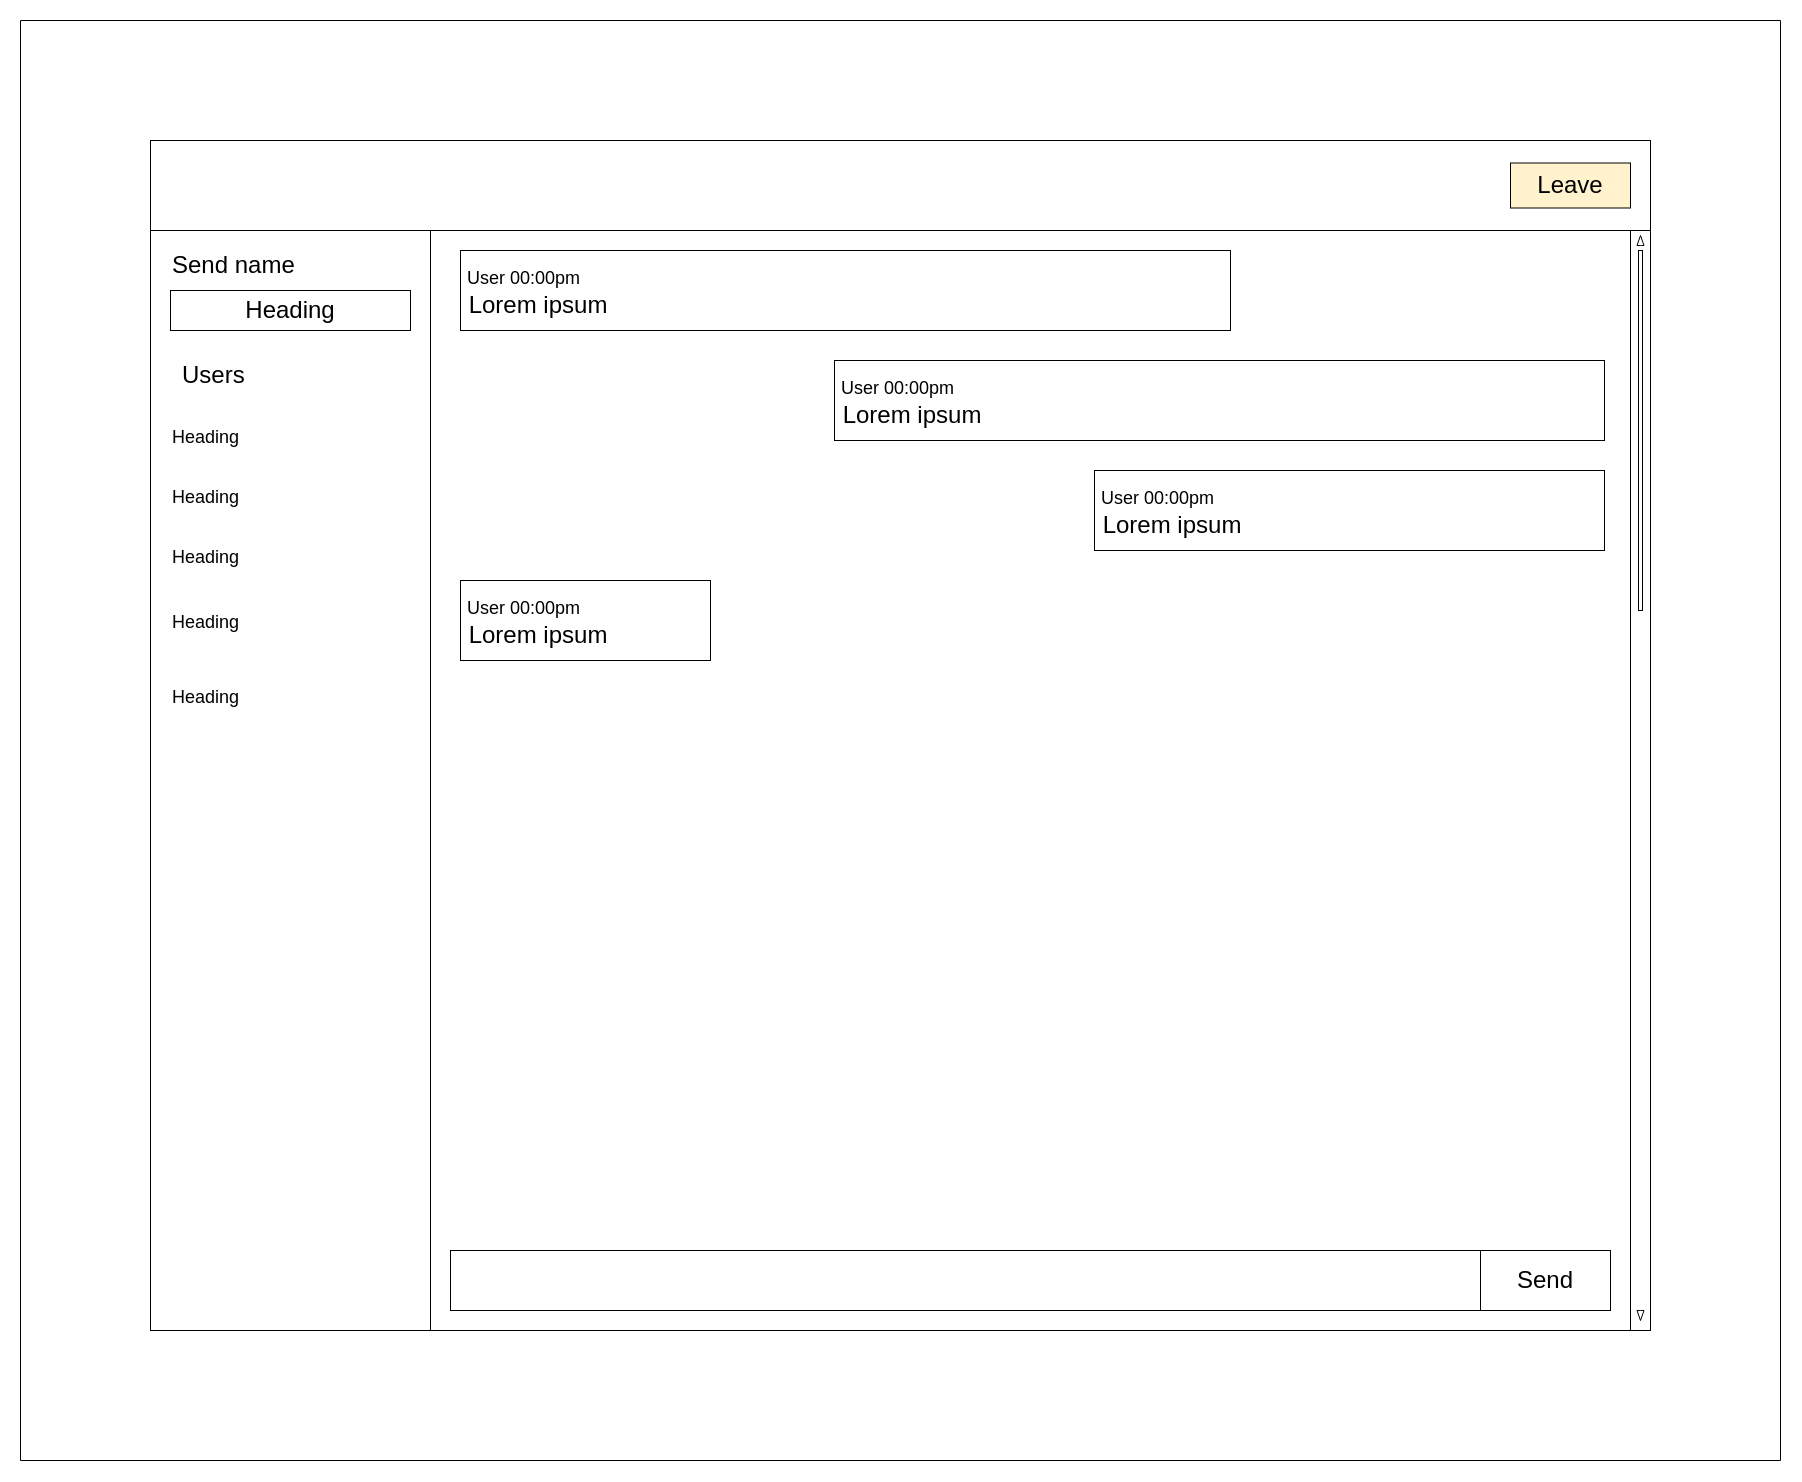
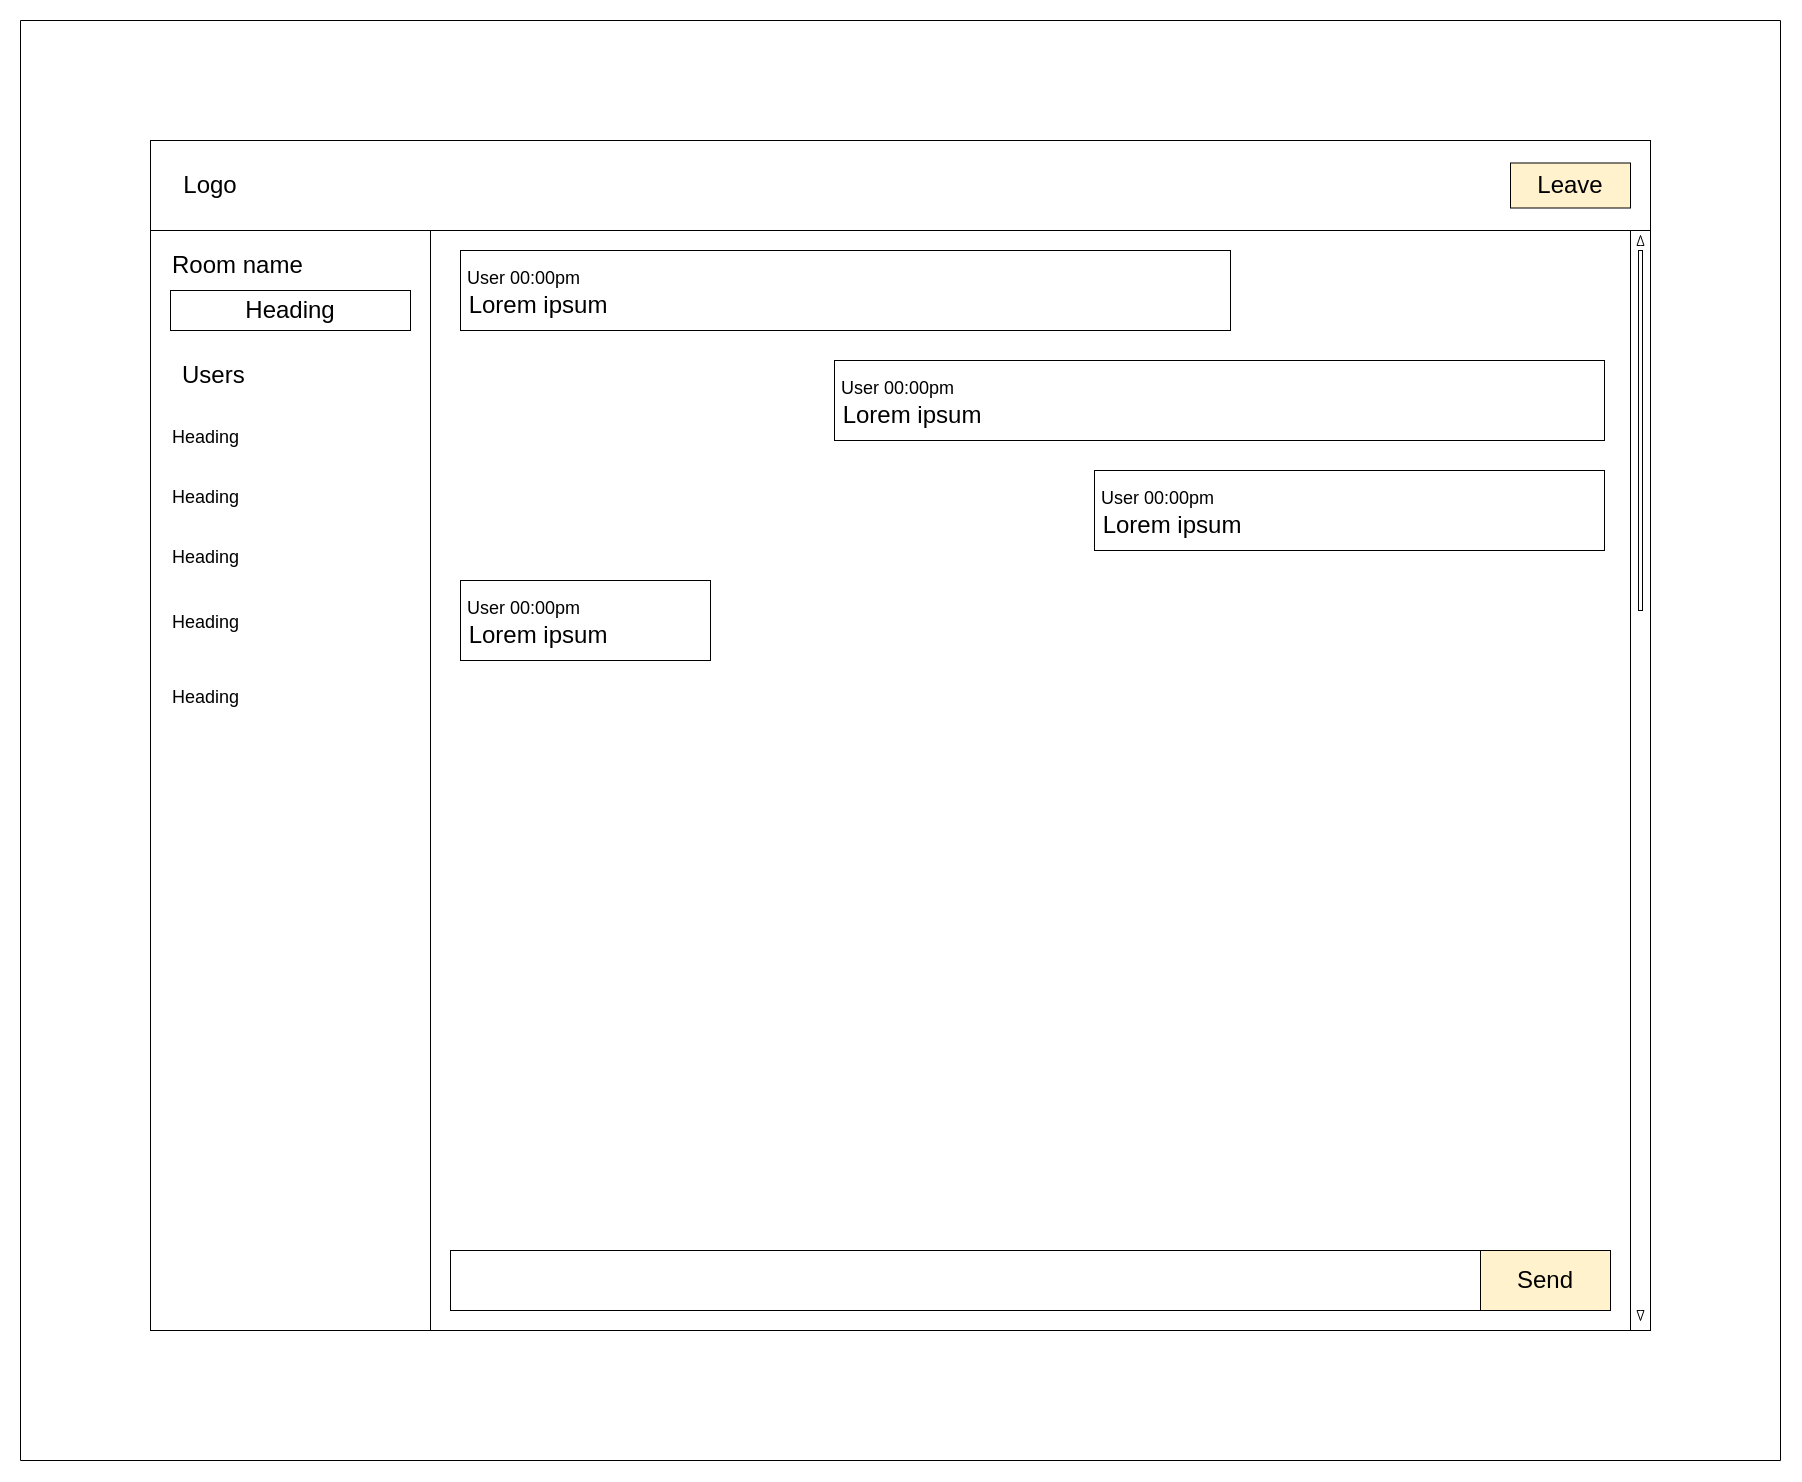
node "Logo": added
node "Send name": label "Send name" -> "Room name"
node "Send": fillcolor #ffffff -> #fff2cc
